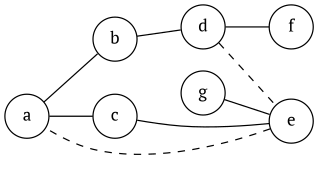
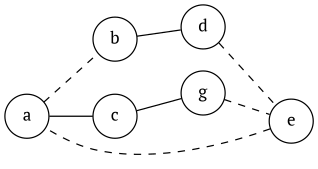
node "f": removed
edge "b" -- "a": style solid -> dashed
edge "g" -- "e": style solid -> dashed
edge "c" -- "e": now "c" -- "g"
